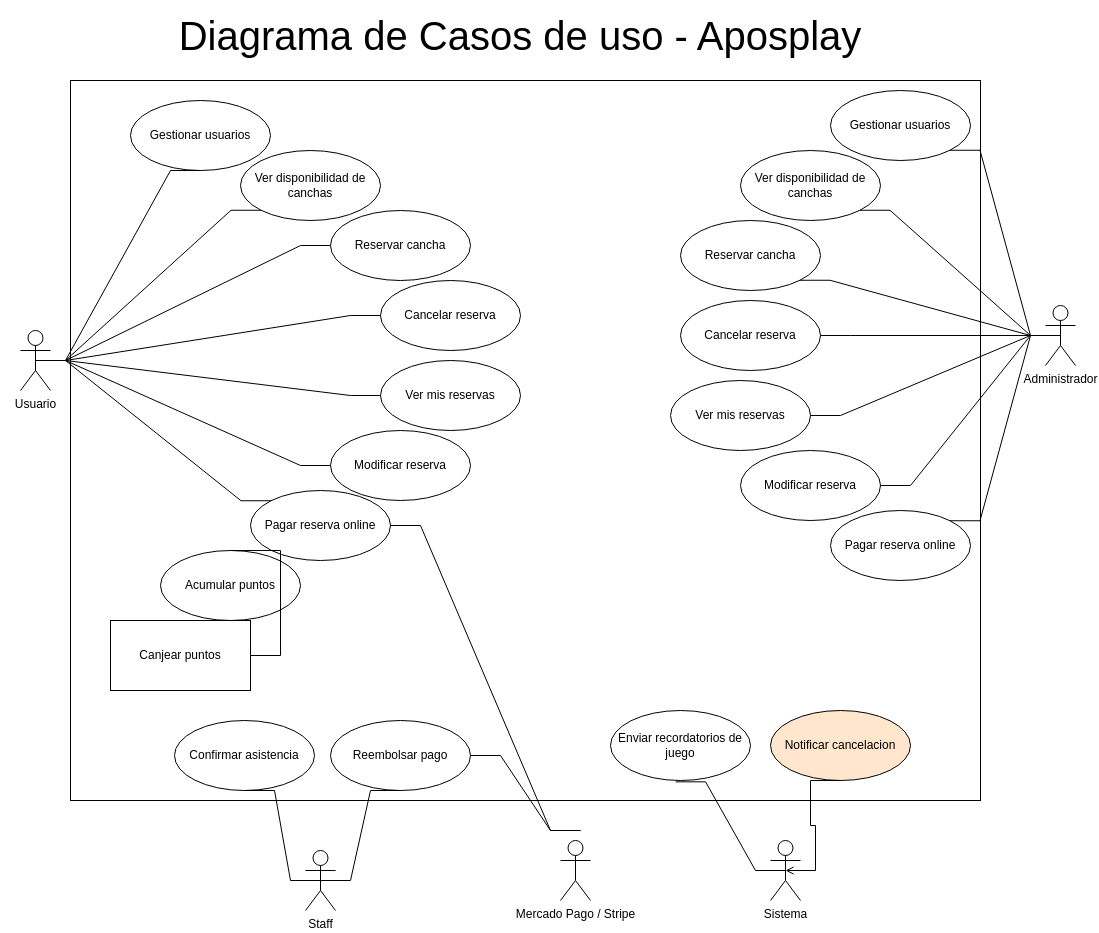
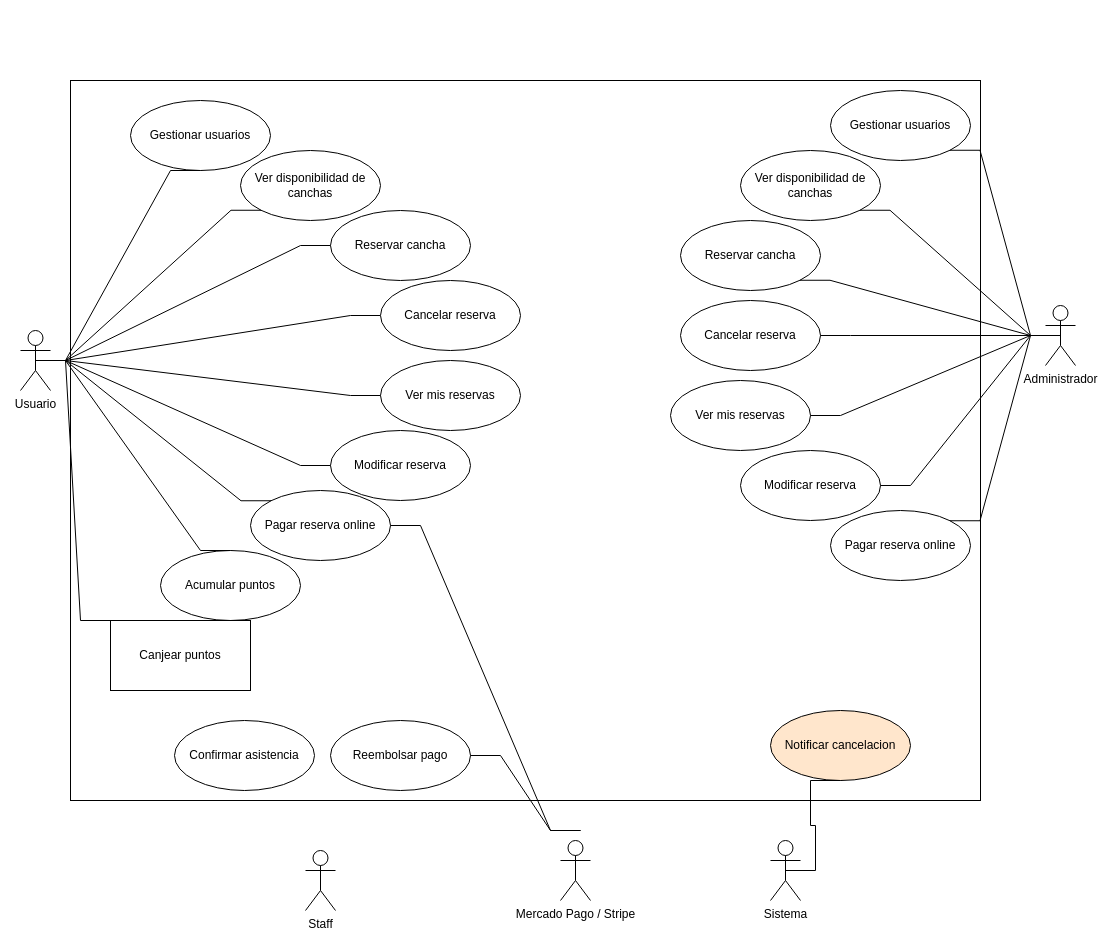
node "Diagrama de Casos de uso - Aposplay": removed
edge "Usuario" -- "Canjear puntos": added
edge "Acumular puntos" -- "Canjear puntos": now "Acumular puntos" -- "Usuario"
node "Enviar recordatorios de juego": removed
edge "Enviar recordatorios de juego" -- "Sistema": removed
edge "Confirmar asistencia" -- "Staff": removed
edge "Reembolsar pago" -- "Staff": removed
edge "Notificar cancelacion" -> "Sistema": arrowhead open -> none
